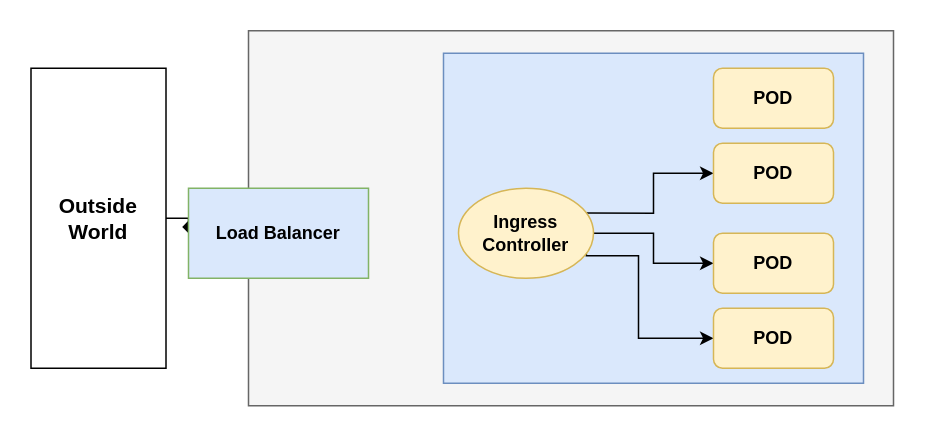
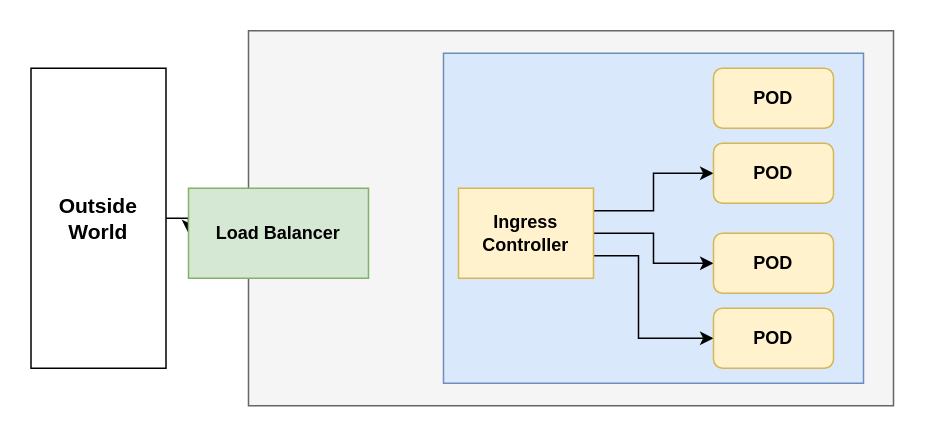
edge "Outside World" -> "Load Balancer": arrowhead diamond -> classic
node "Load Balancer": fillcolor #dae8fc -> #d5e8d4
node "Ingress Controller": shape ellipse -> rectangle
